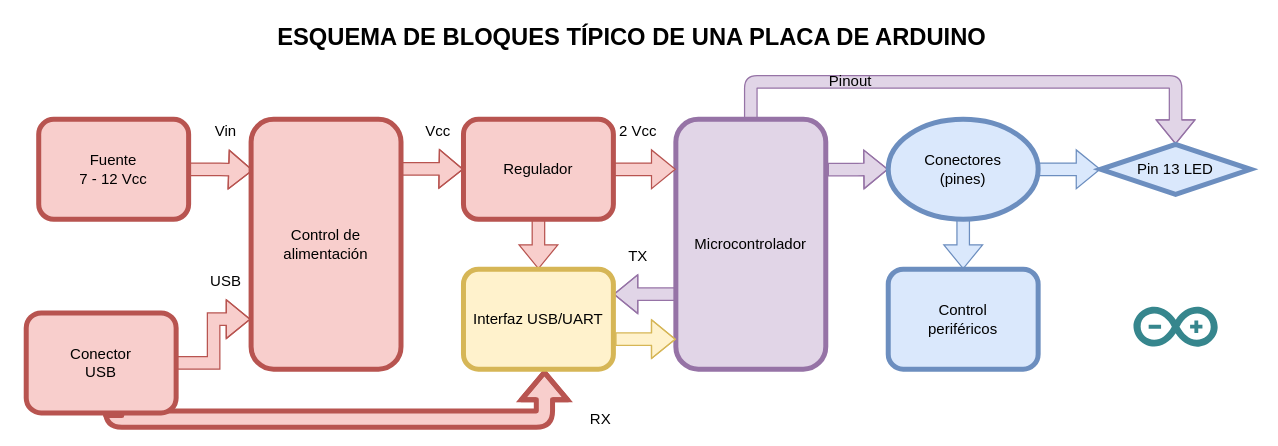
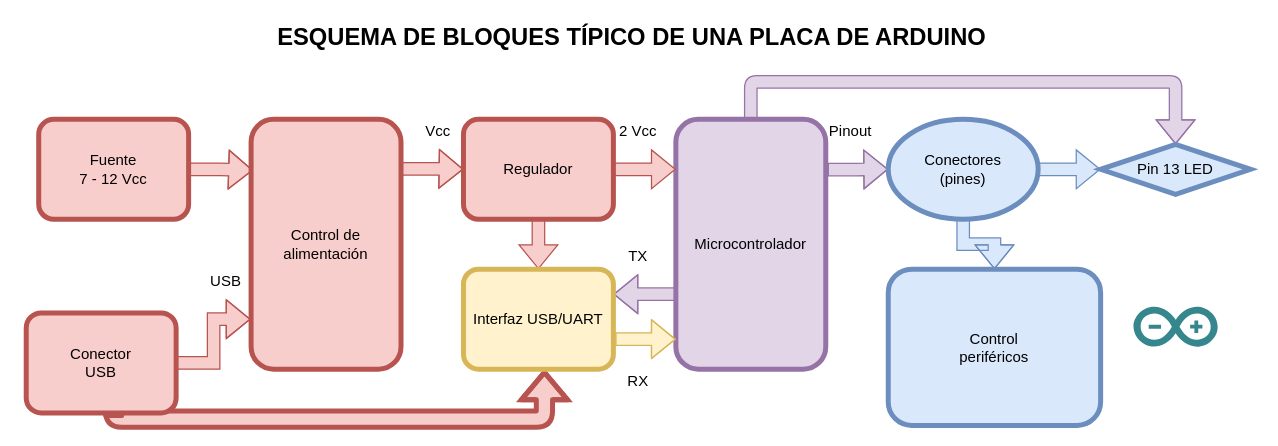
node "Pinout": moved (851, 82) -> (851, 132)
node "Vin": removed
node "Control periféricos": size 150x100 -> 213x156
node "RX": moved (601, 419) -> (638, 382)
